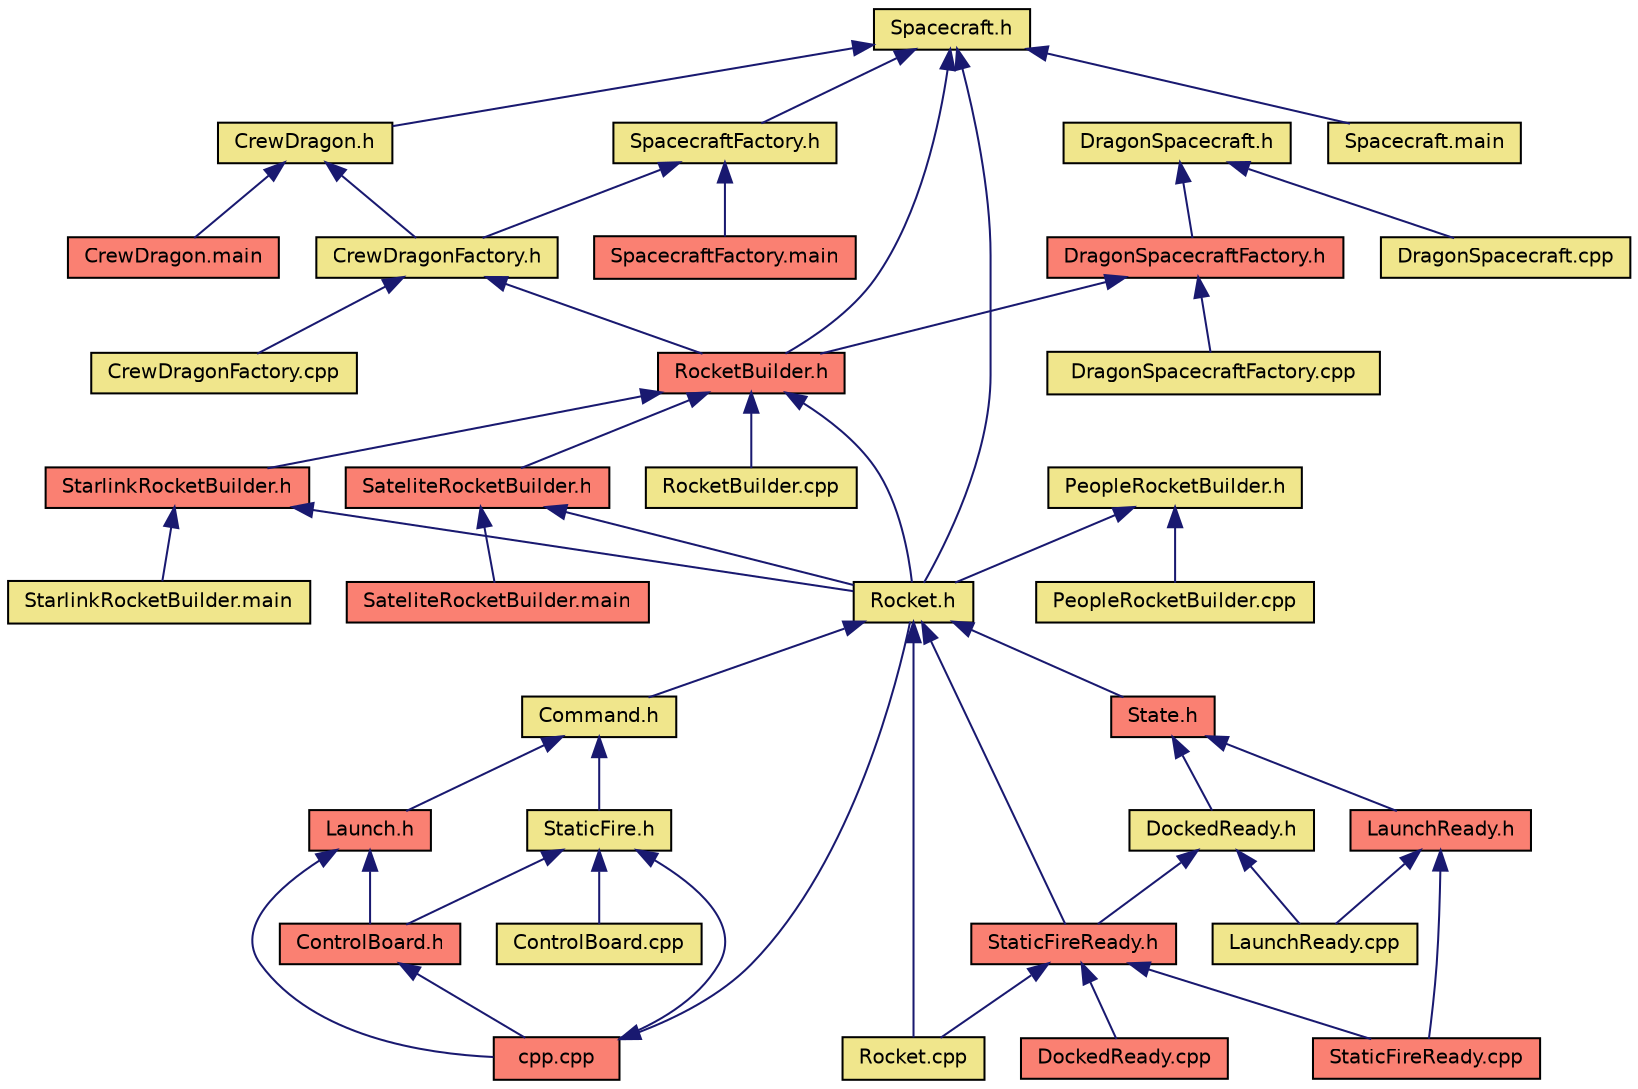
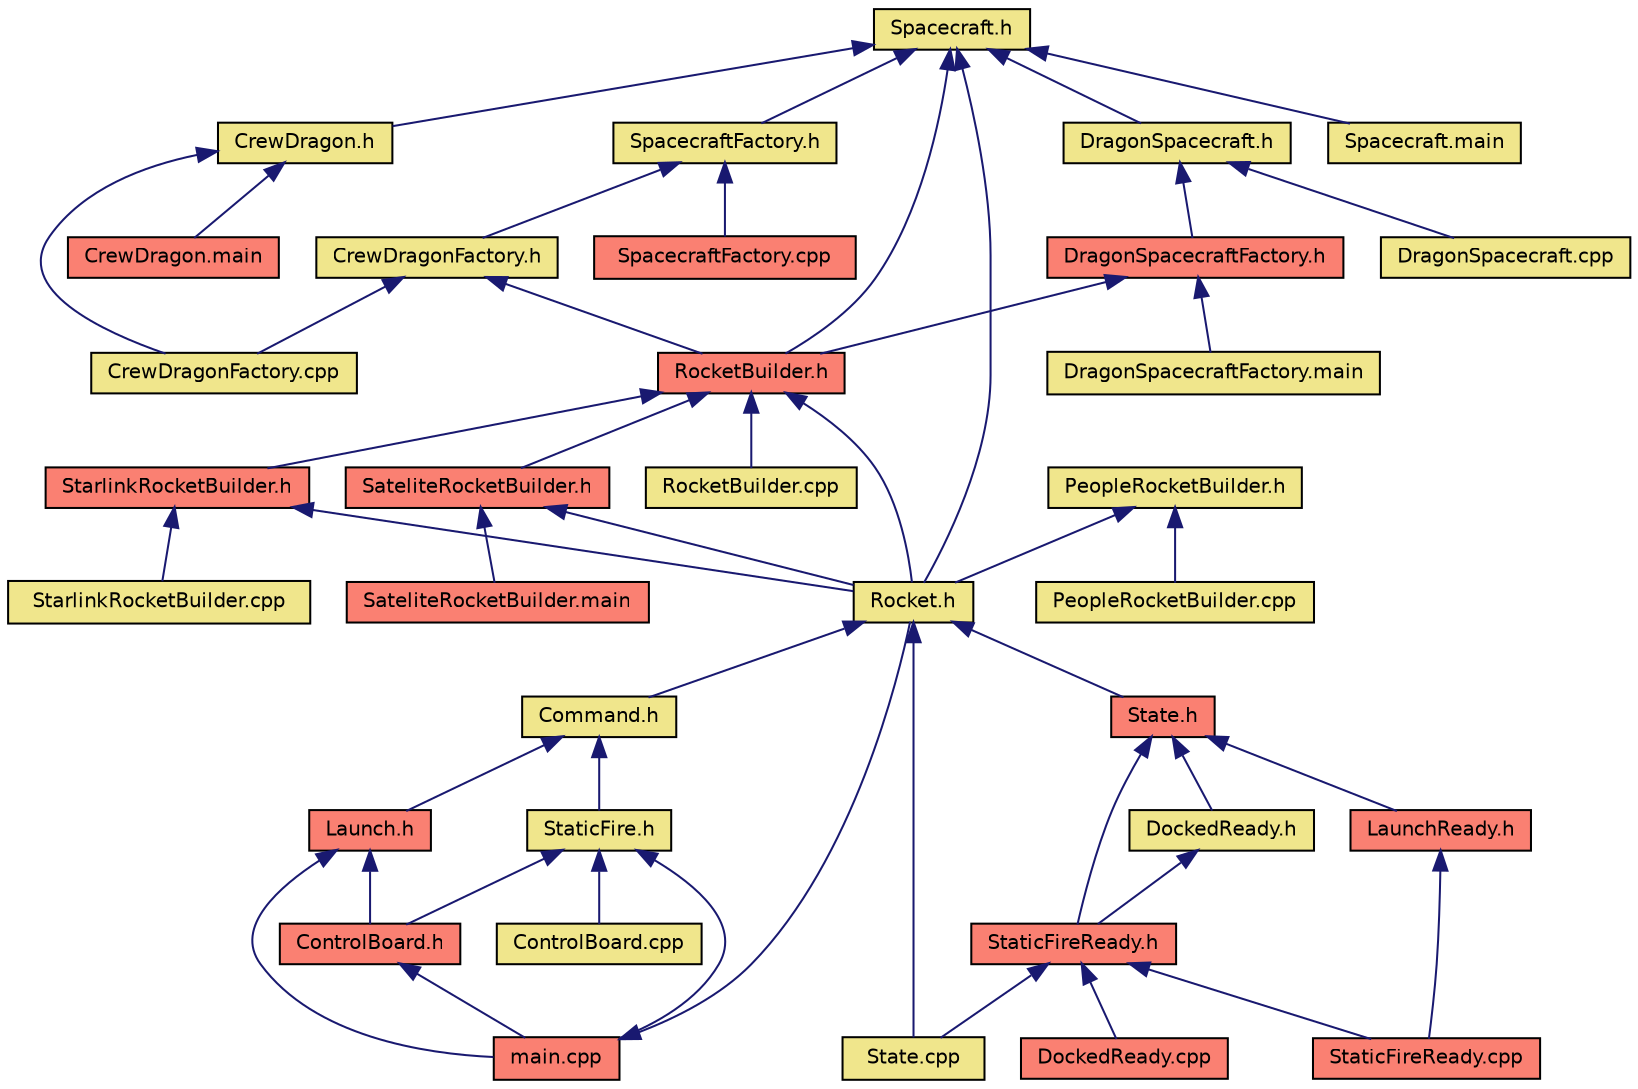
edge "DragonSpacecraft.h" -> "Spacecraft.h": added
edge "CrewDragonFactory.h" -> "CrewDragon.h": now "CrewDragonFactory.cpp" -> "CrewDragon.h"
node "SpacecraftFactory.main": label "SpacecraftFactory.main" -> "SpacecraftFactory.cpp"
node "DragonSpacecraftFactory.cpp": label "DragonSpacecraftFactory.cpp" -> "DragonSpacecraftFactory.main"
node "StarlinkRocketBuilder.main": label "StarlinkRocketBuilder.main" -> "StarlinkRocketBuilder.cpp"
edge "StaticFireReady.h" -> "Rocket.h": now "StaticFireReady.h" -> "State.h"
node "LaunchReady.cpp": removed
node "cpp.cpp": label "cpp.cpp" -> "main.cpp"
node "Rocket.cpp": label "Rocket.cpp" -> "State.cpp"
